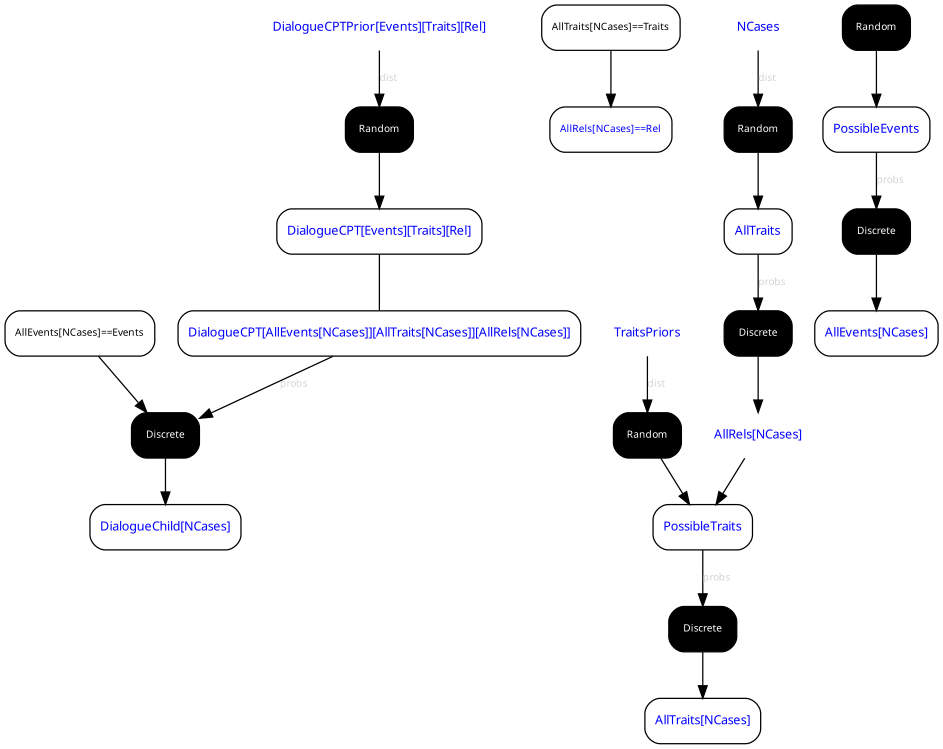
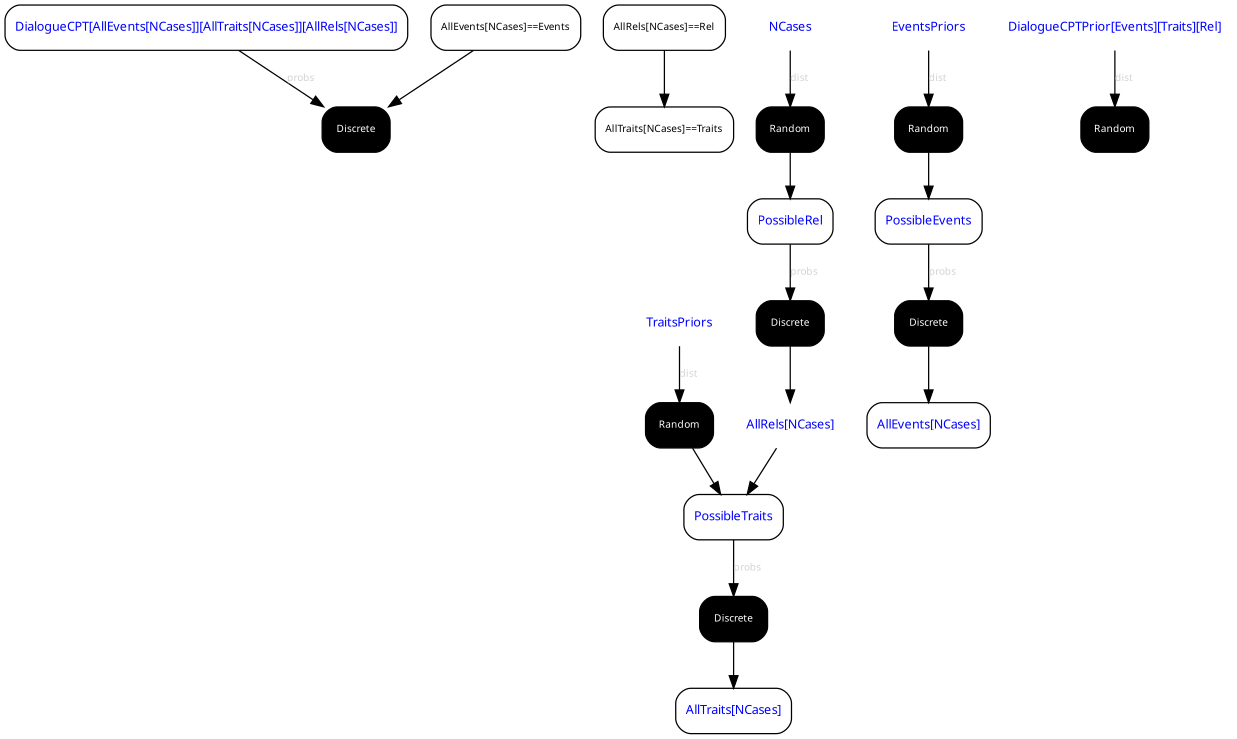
node "EventsPriors": added
edge "AllTraits[NCases]==Traits" -> "AllRels[NCases]==Rel": reversed
node "AllRels[NCases]==Rel": fontcolor #0000ff -> #000000
node "DialogueCPT[Events][Traits][Rel]": removed
node "AllTraits": label "AllTraits" -> "PossibleRel"
node "DialogueChild[NCases]": removed
